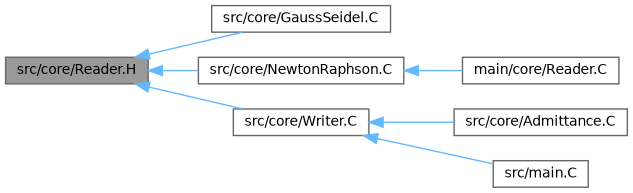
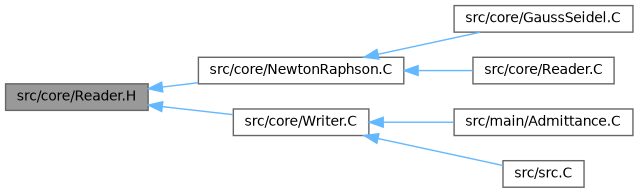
edge "src/core/GaussSeidel.C" -> "src/core/Reader.H": now "src/core/GaussSeidel.C" -> "src/core/NewtonRaphson.C"
node "main/core/Reader.C": label "main/core/Reader.C" -> "src/core/Reader.C"
node "src/core/Admittance.C": label "src/core/Admittance.C" -> "src/main/Admittance.C"
node "src/main.C": label "src/main.C" -> "src/src.C"
